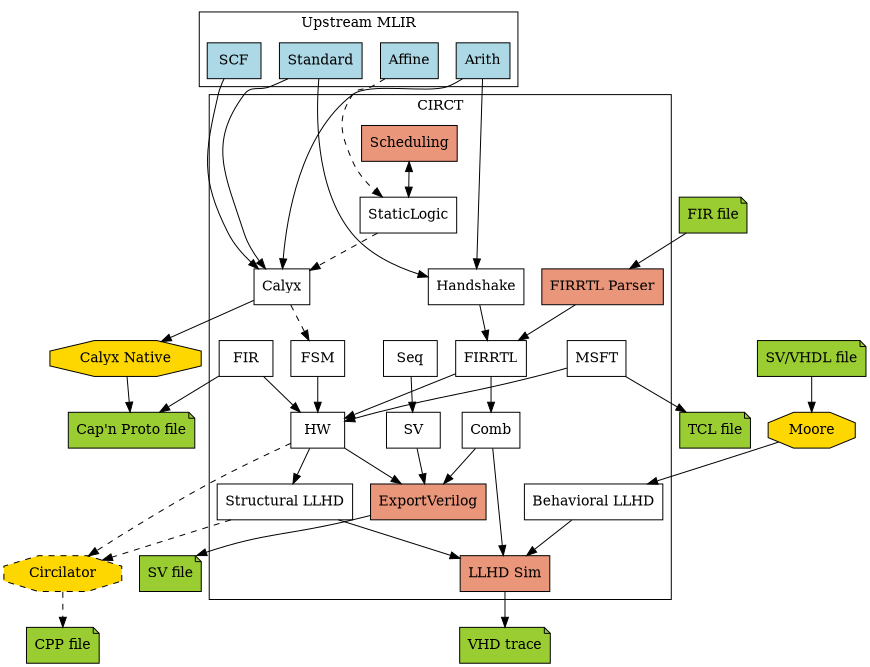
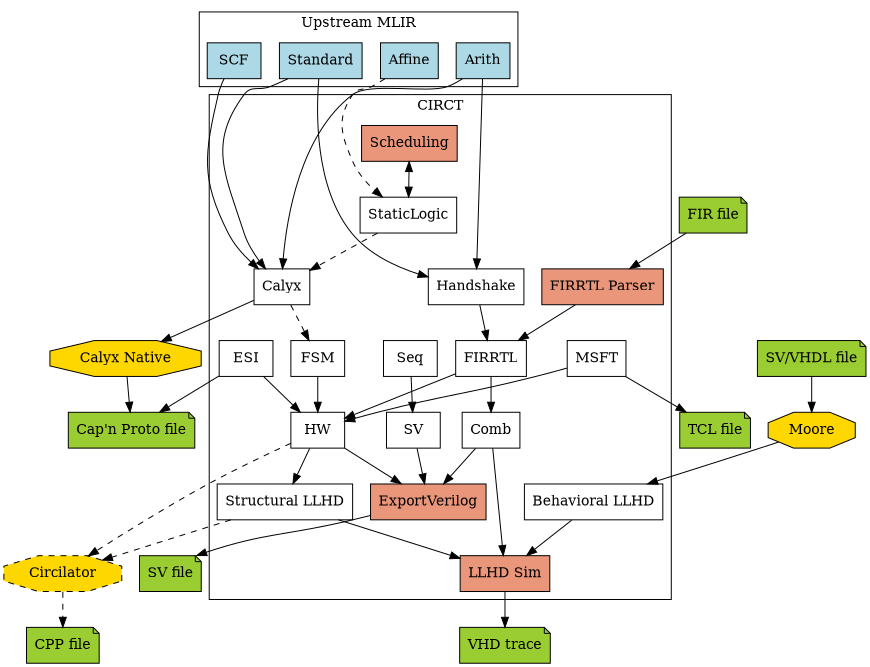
node "FIR": label "FIR" -> "ESI"
